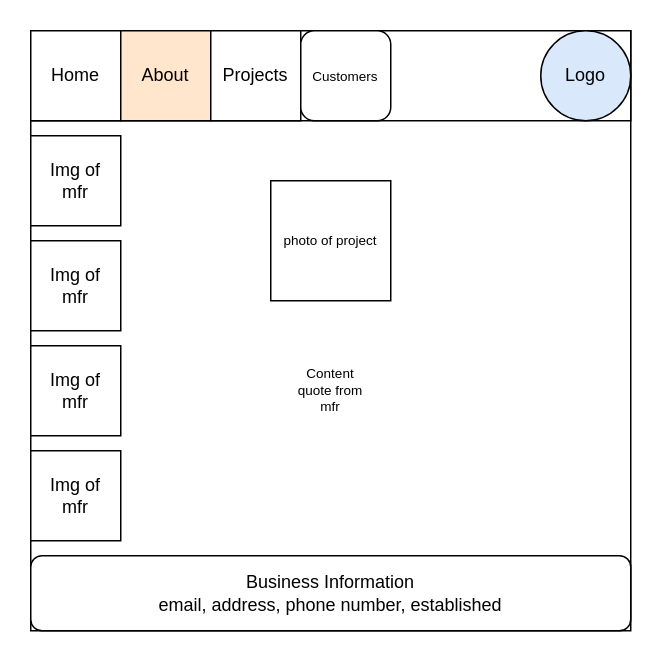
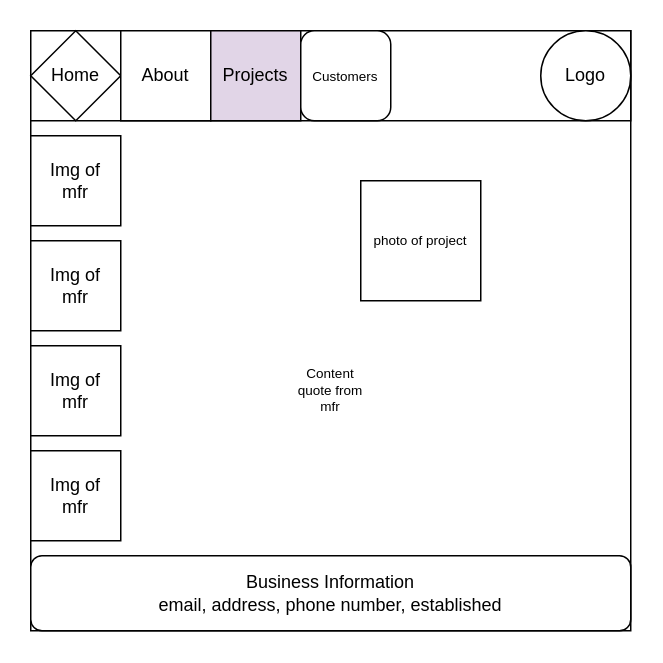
node "Home": shape rectangle -> diamond
node "About": fillcolor #ffe6cc -> #ffffff
node "Projects": fillcolor #ffffff -> #e1d5e7
node "Logo": fillcolor #dae8fc -> #ffffff
node "photo of project": moved (331, 241) -> (421, 241)
